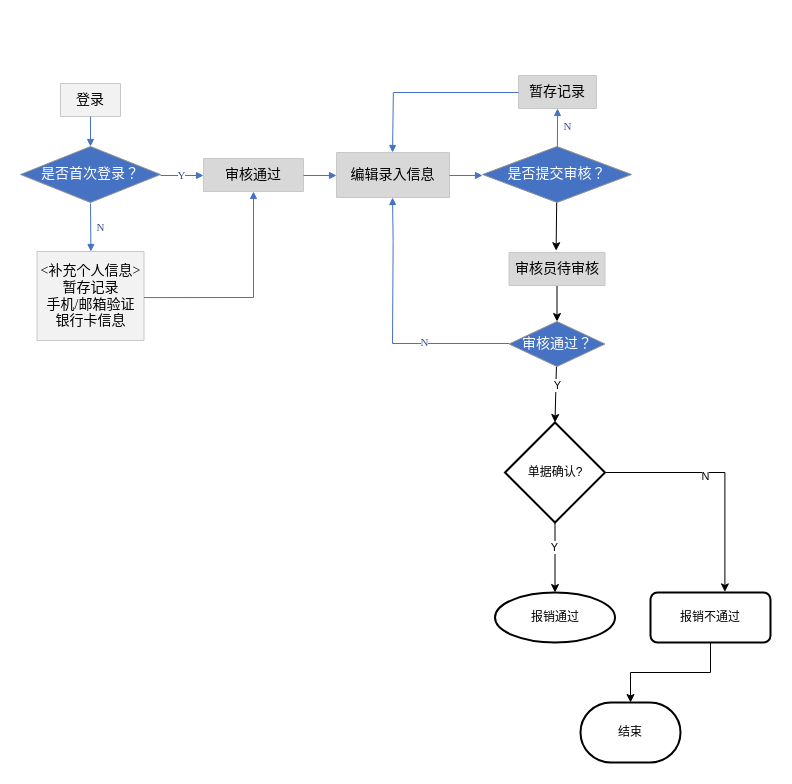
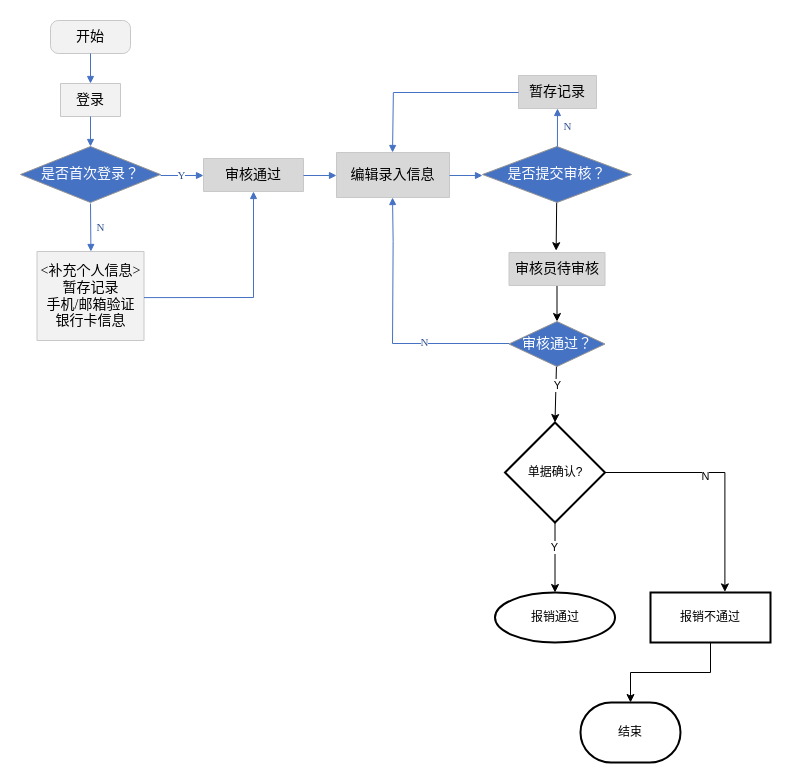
node "开始": added
edge "开始" -> "登录": added
node "报销不通过": shape rounded rectangle -> rectangle
